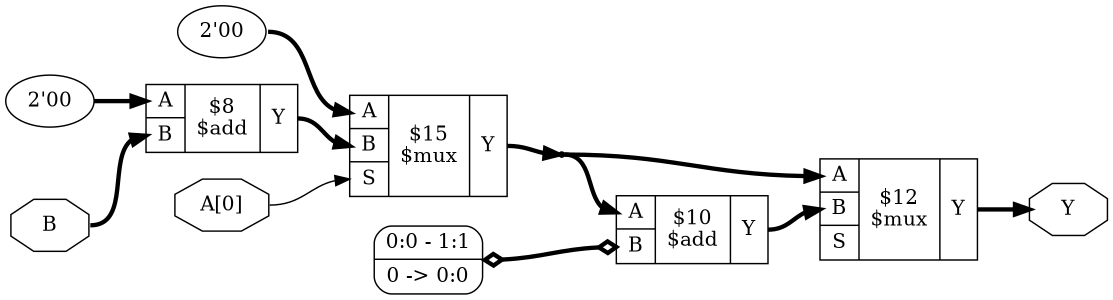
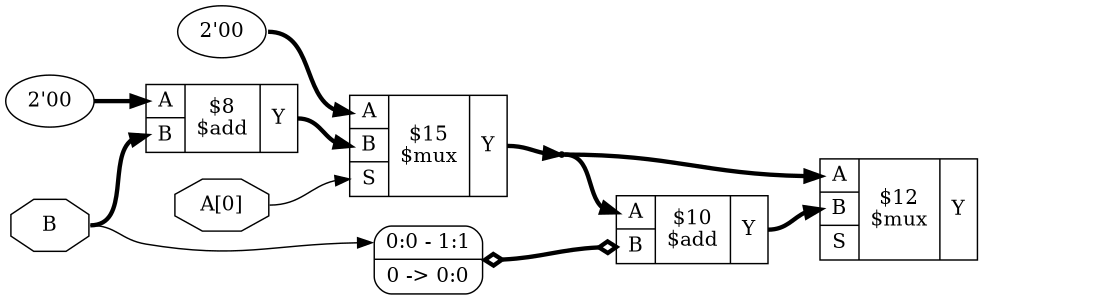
node "Y": removed
edge "B" -> "0:0 - 1:1": added
